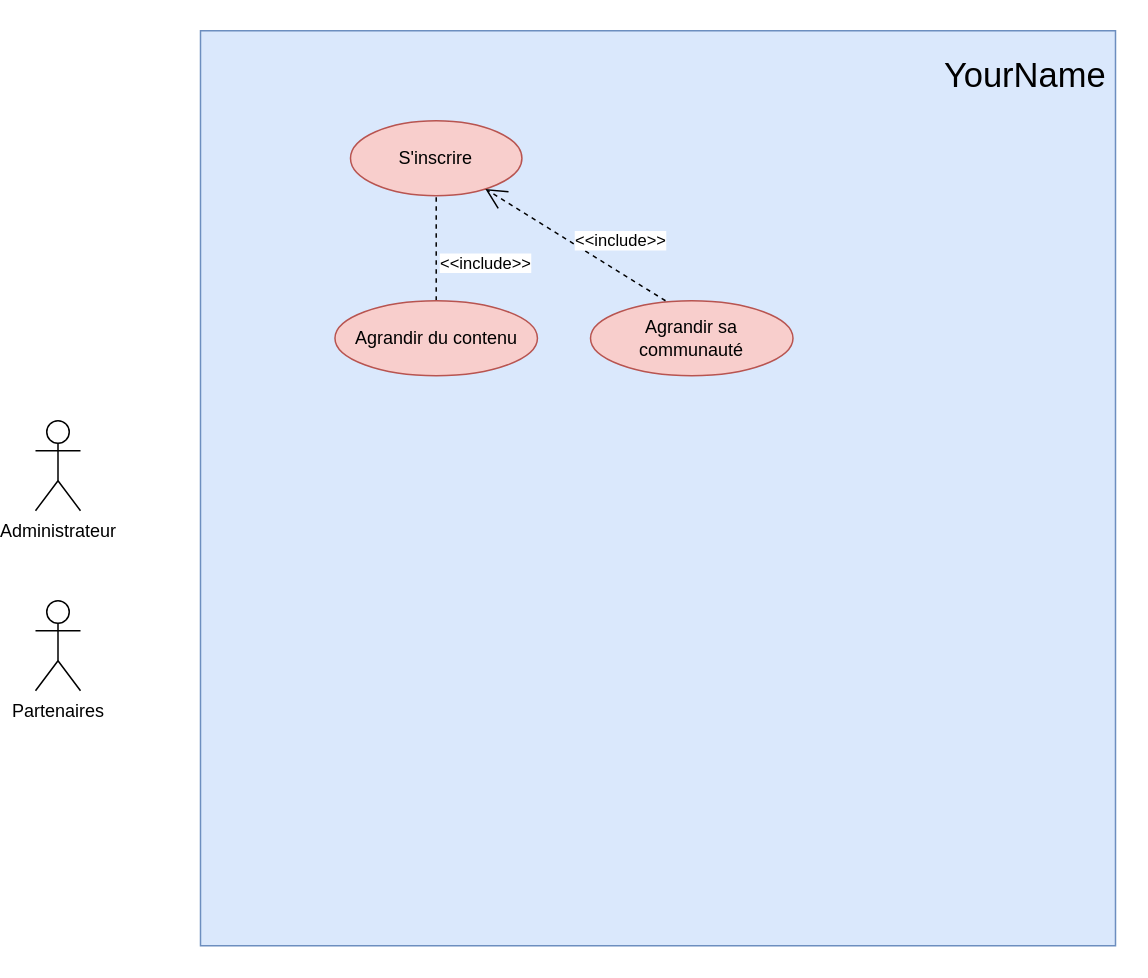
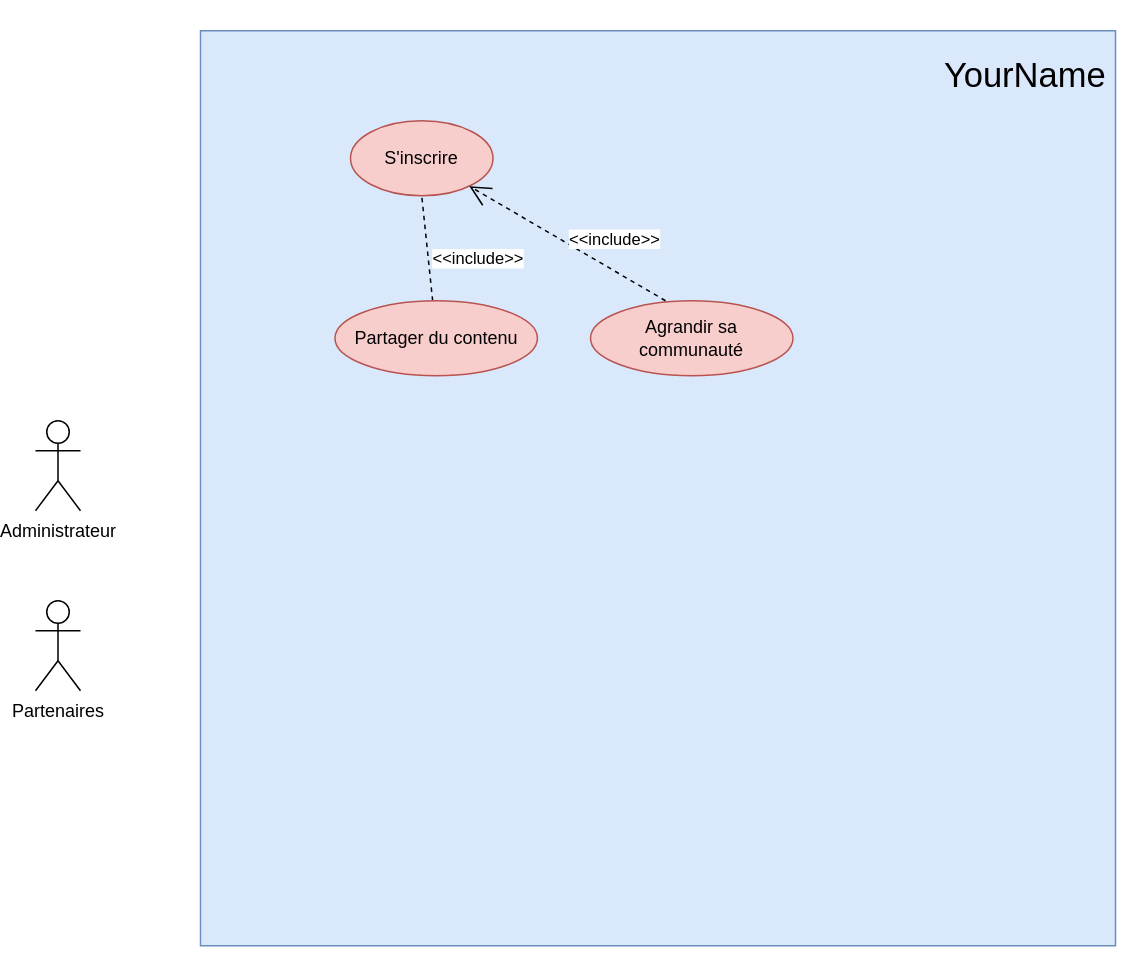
node "S'inscrire": size 171x75 -> 143x75
node "Agrandir du contenu": label "Agrandir du contenu" -> "Partager du contenu"
